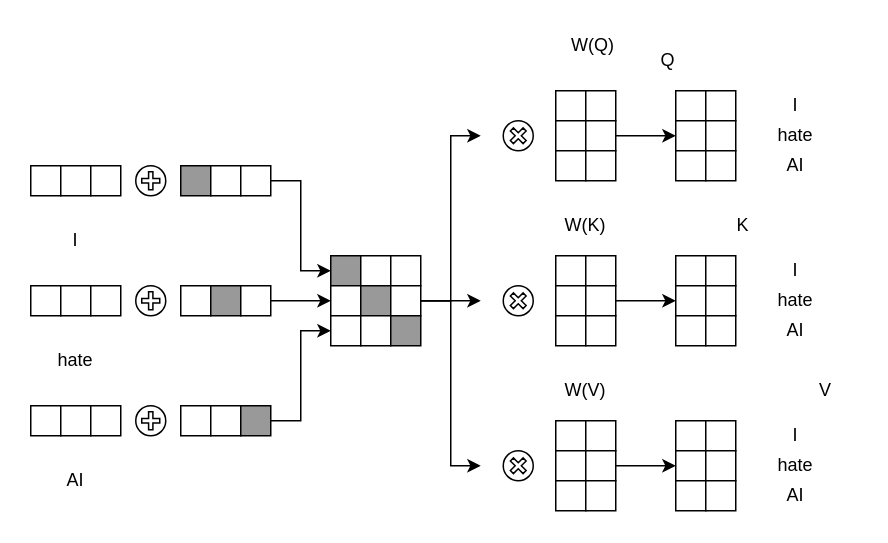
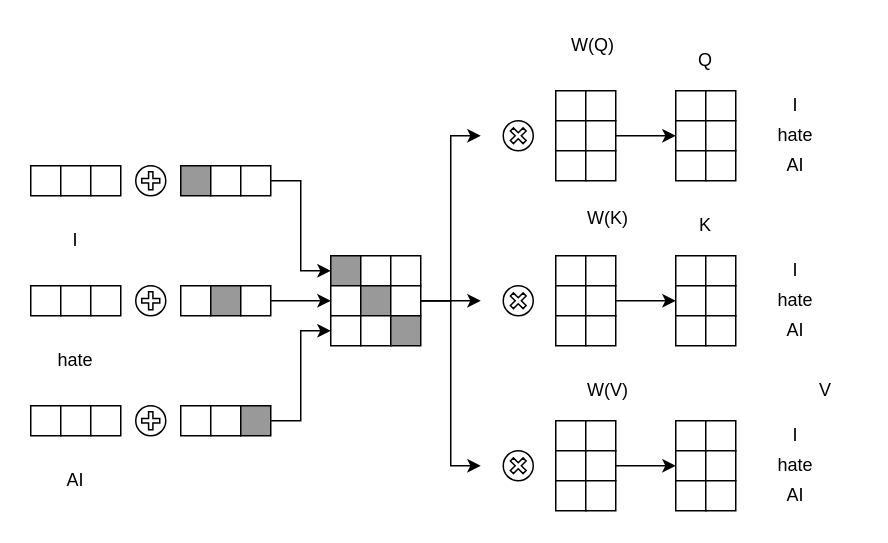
node "Q": moved (668, 61) -> (706, 61)
node "W(K)": moved (586, 226) -> (608, 218)
node "K": moved (743, 226) -> (706, 226)
node "W(V)": moved (586, 391) -> (608, 391)
